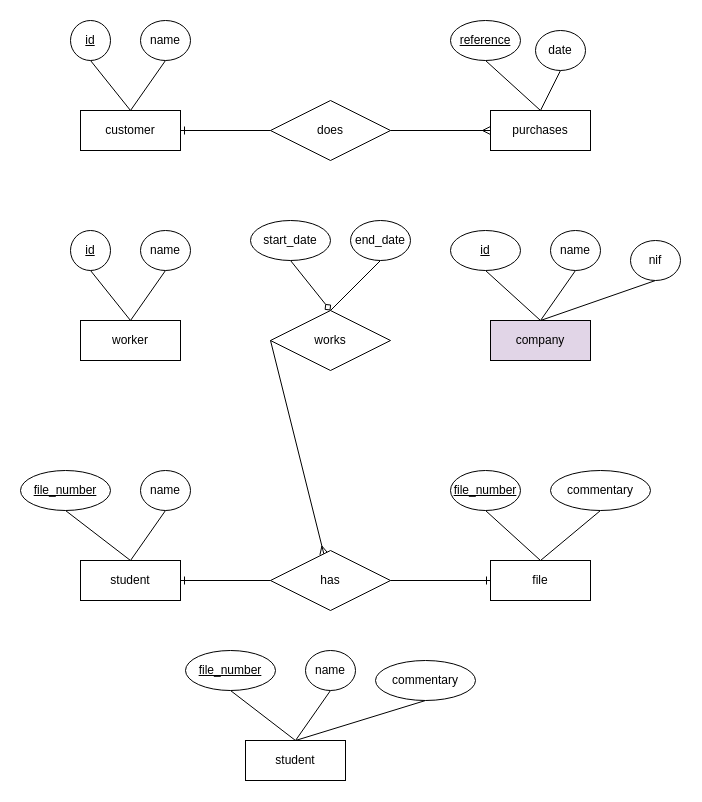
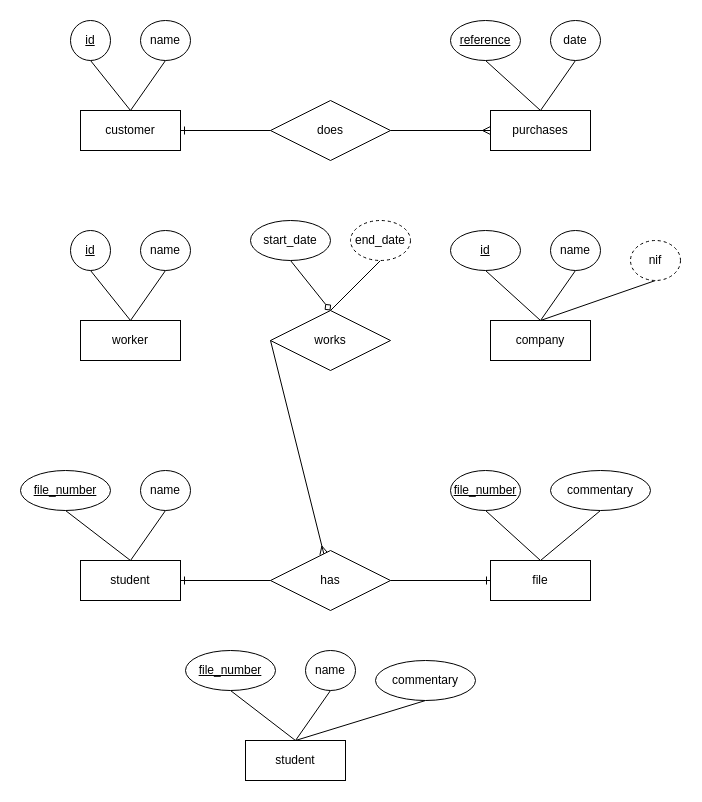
node "date": moved (561, 51) -> (576, 41)
node "end_date": style solid -> dashed
node "nif": style solid -> dashed
node "company": fillcolor #e1d5e7 -> #ffffff
